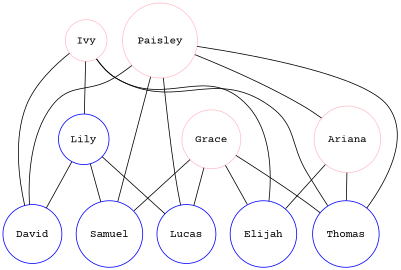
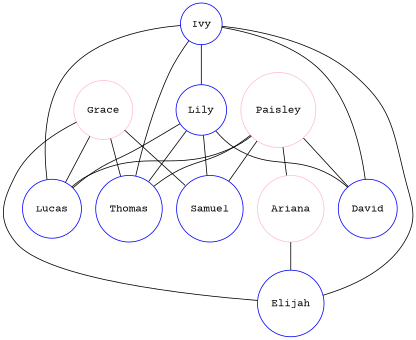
node "Ivy": color pink -> blue
edge "Ivy" -- "Lucas": added
edge "Ariana" -- "Thomas": now "Lily" -- "Thomas"
